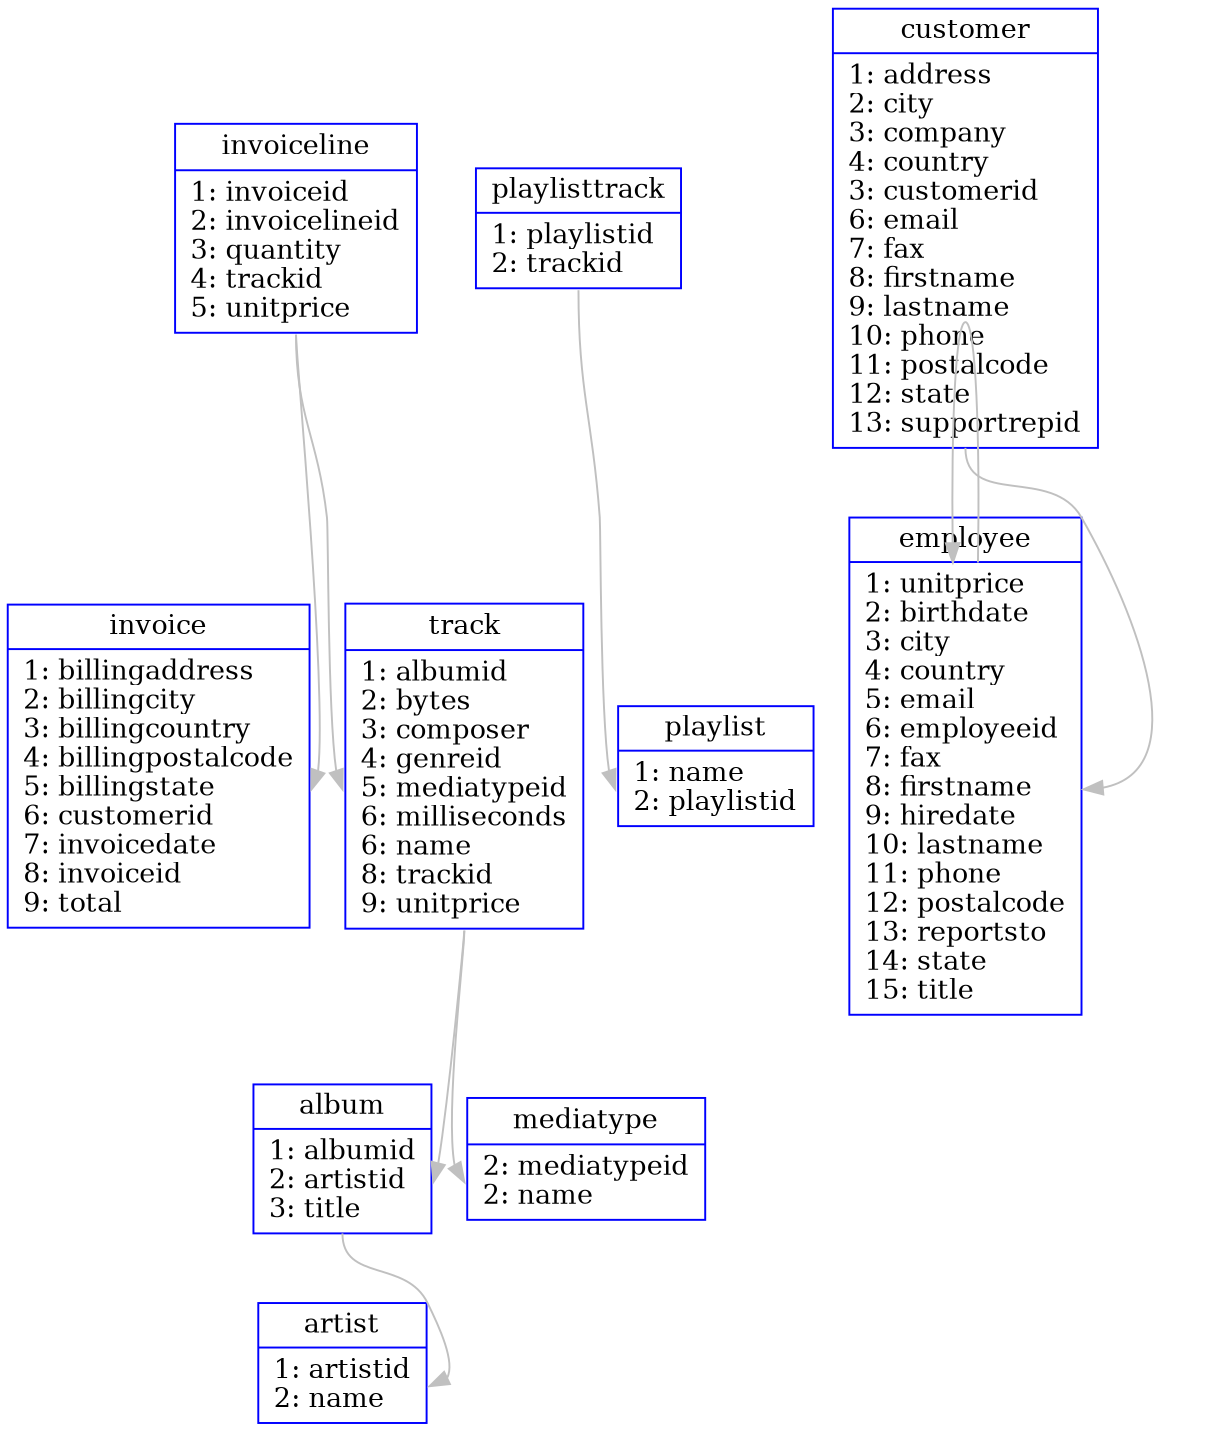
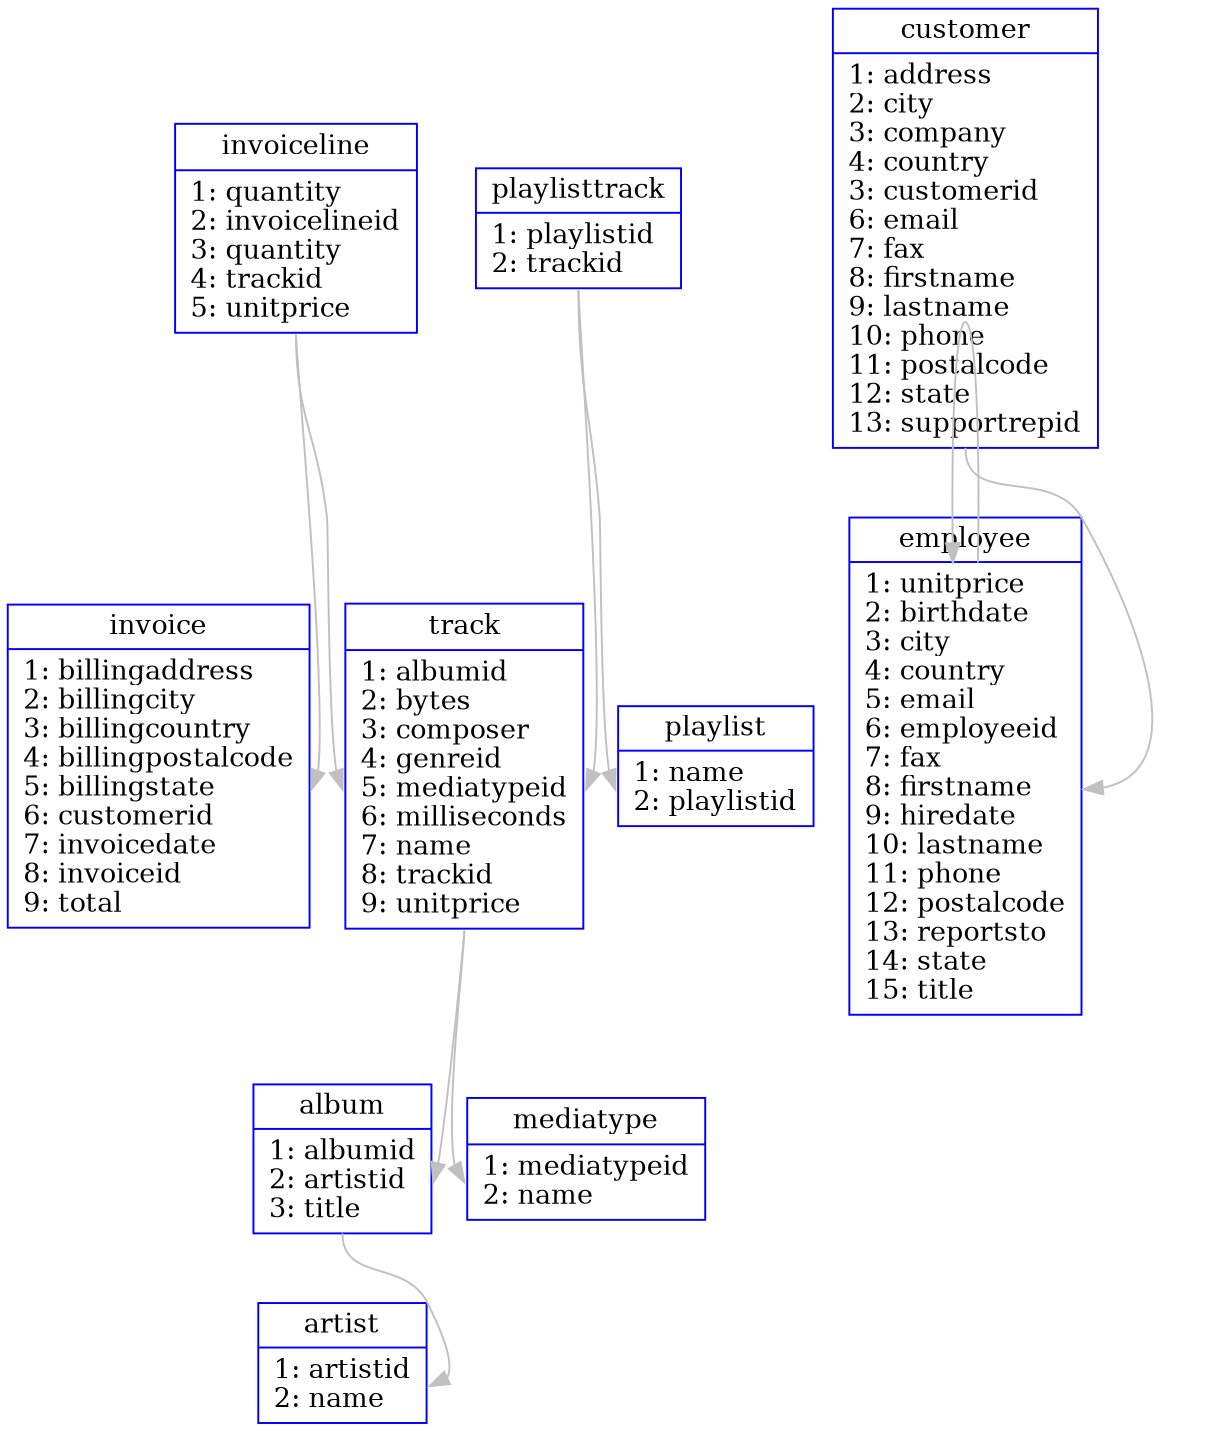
node "invoiceline": text "1: invoiceid" -> "1: quantity"
edge "playlisttrack" -> "track": added
node "track": text "6: name" -> "7: name"
node "mediatype": text "2: mediatypeid" -> "1: mediatypeid"
